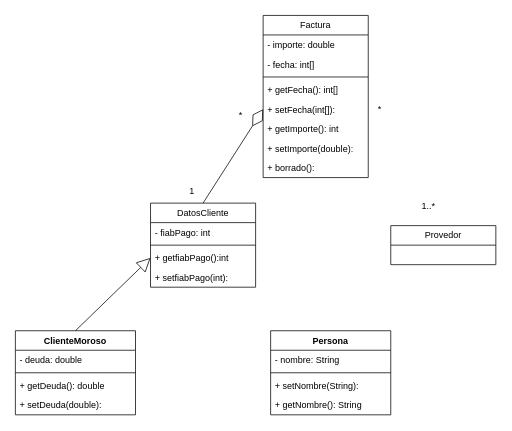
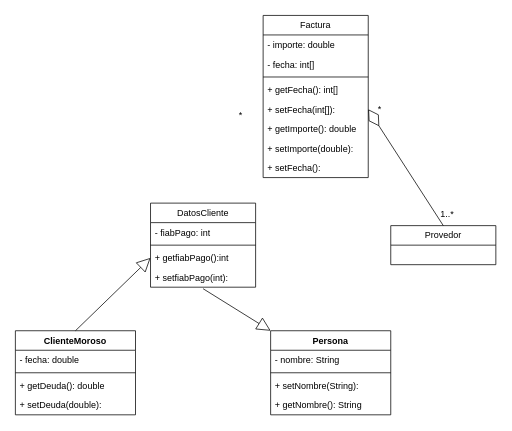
node "+ getImporte(): int": label "+ getImporte(): int" -> "+ getImporte(): double"
edge "DatosCliente" -> "+ setFecha(int[]):": removed
node "+ borrado():": label "+ borrado():" -> "+ setFecha():"
edge "Provedor" -> "+ setFecha(int[]):": added
node "1": removed
node "1..*": moved (428, 207) -> (447, 214)
edge "+ setfiabPago(int):" -> "Persona": added
node "- deuda: double": label "- deuda: double" -> "- fecha: double"
